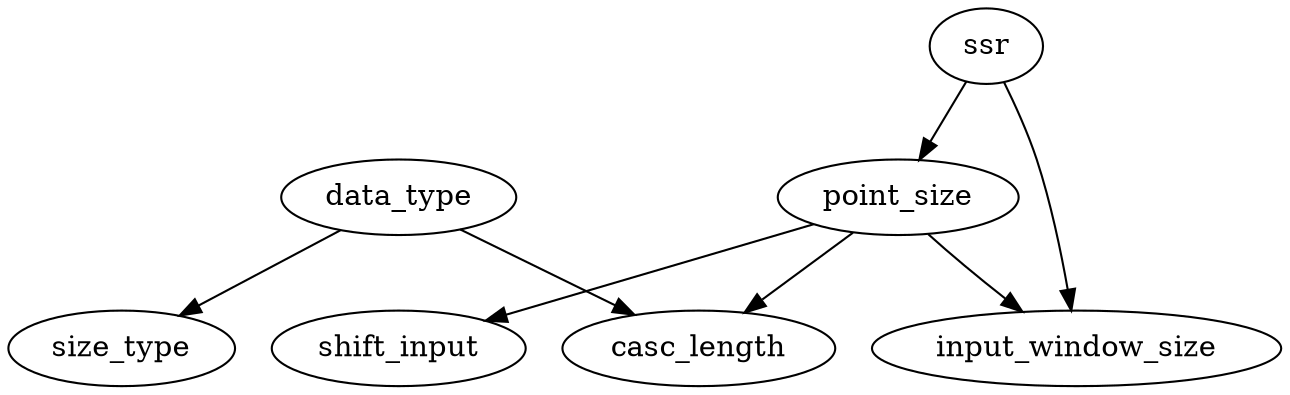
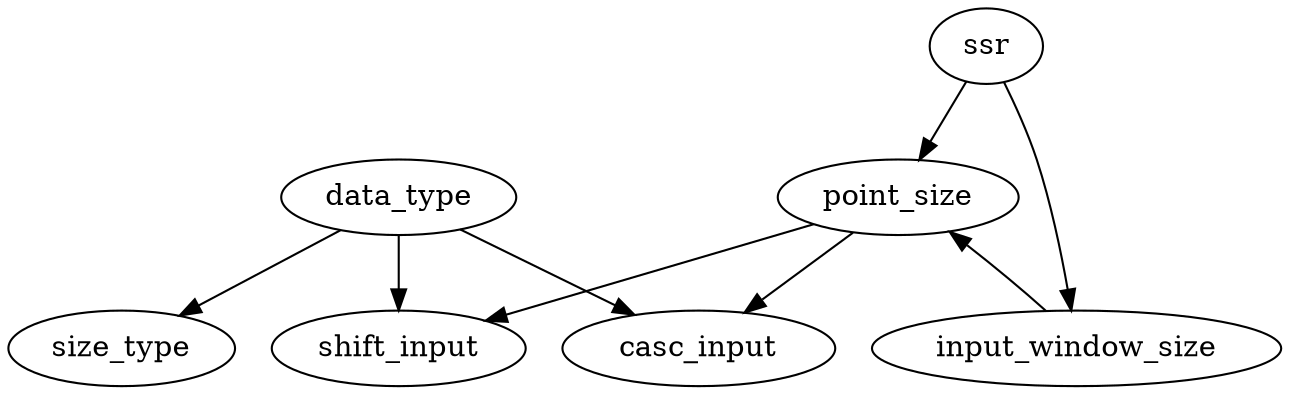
edge "data_type" -> "shift_input": added
edge "point_size" -> "input_window_size": reversed
node "casc_length": label "casc_length" -> "casc_input"
